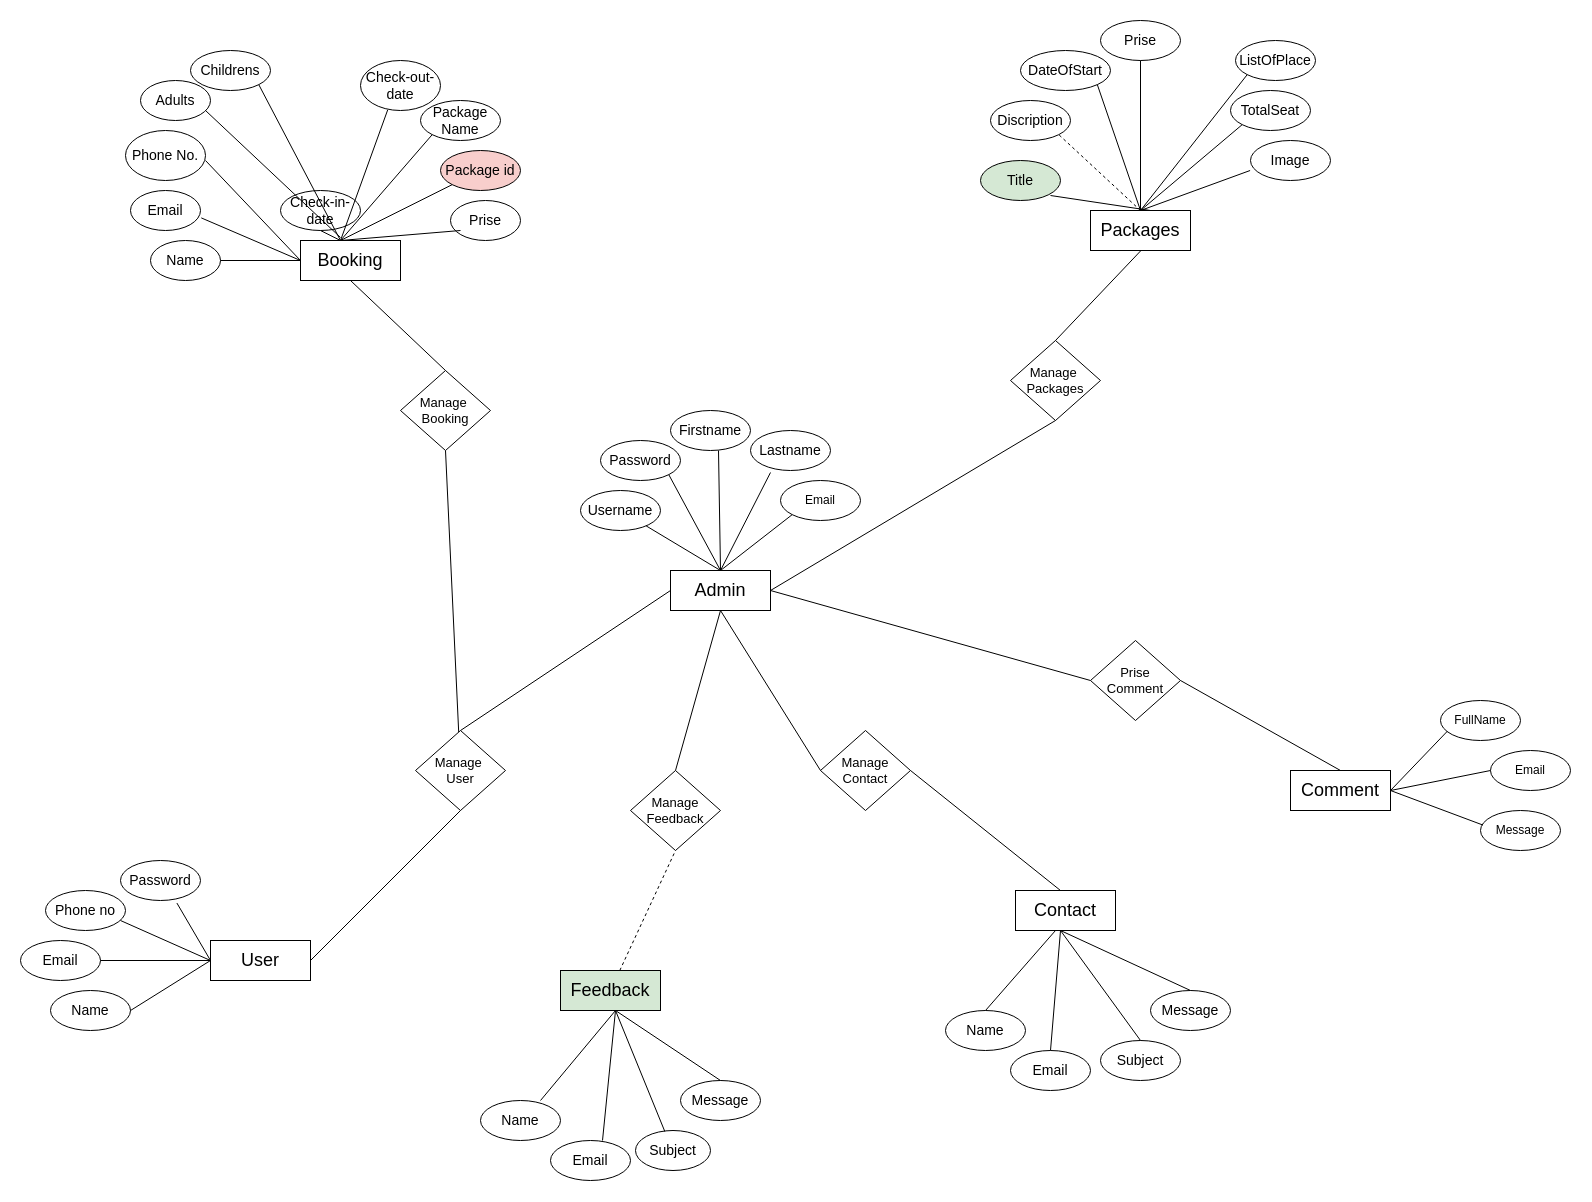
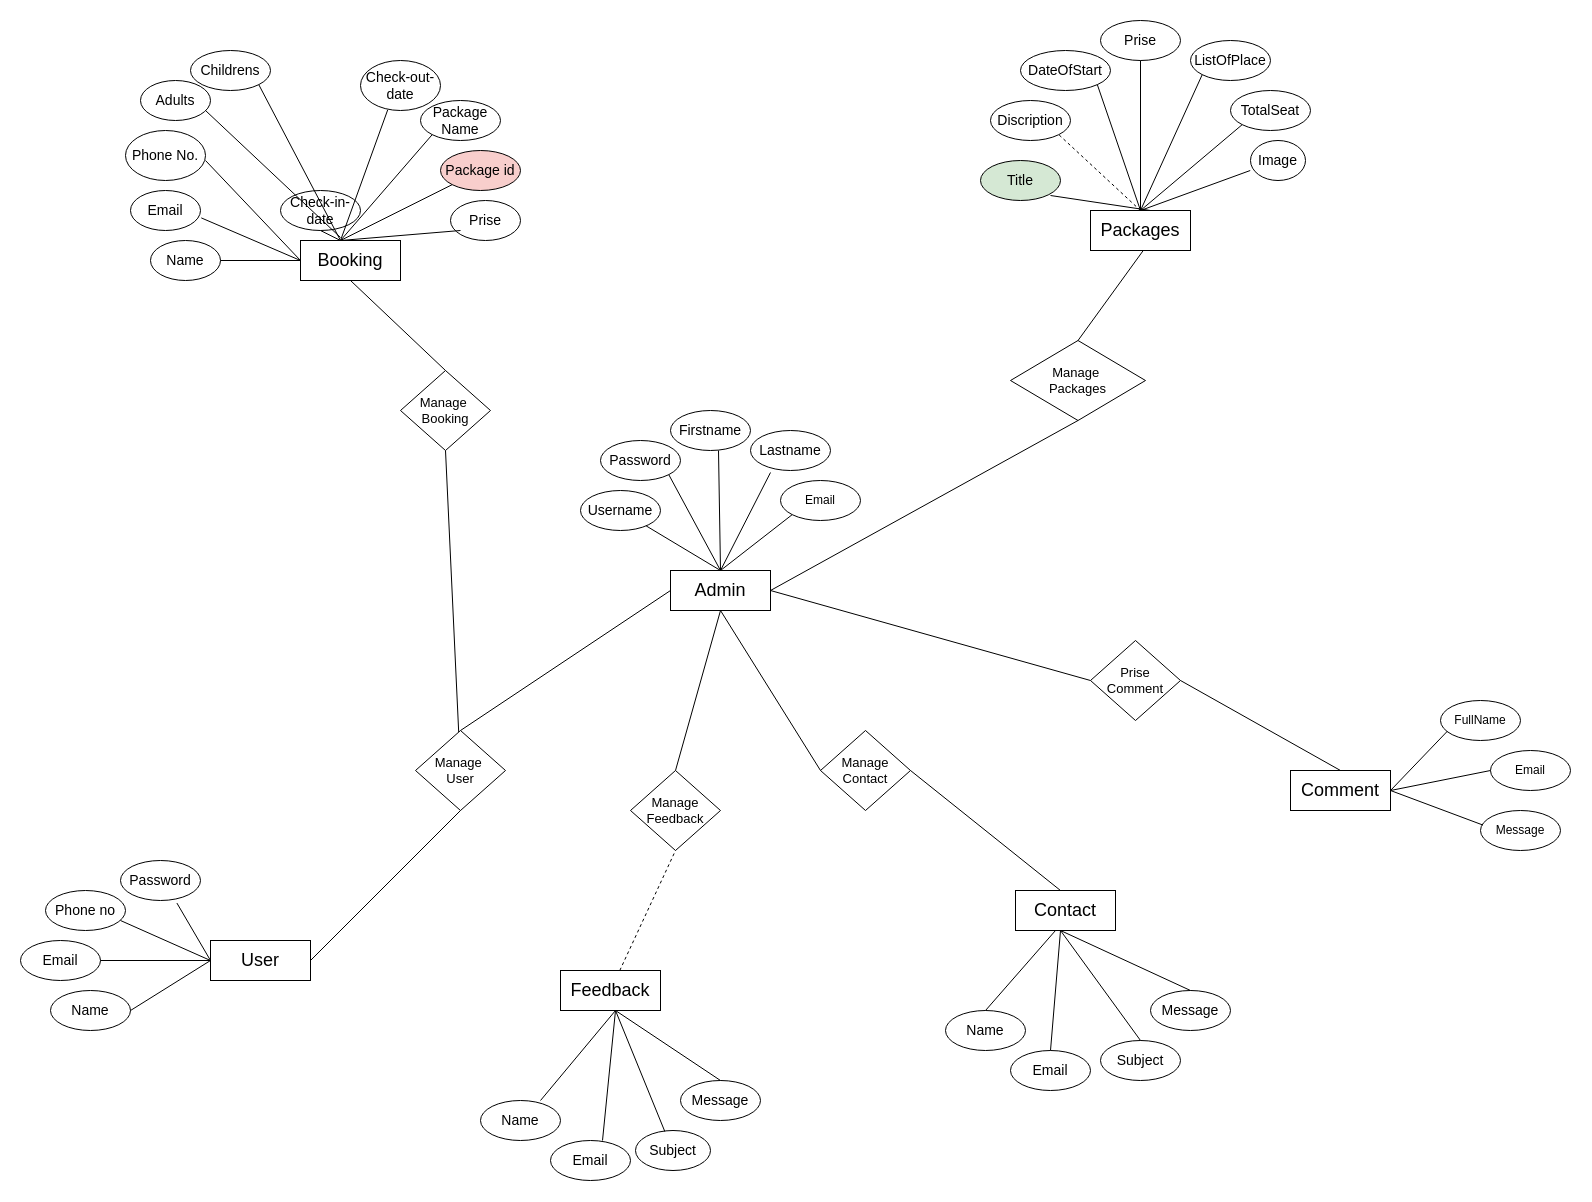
node "ListOfPlace": moved (1276, 61) -> (1231, 61)
node "Image": size 80x40 -> 55x40
node "Manage Packages": size 90x80 -> 135x80
node "Feedback": fillcolor #d5e8d4 -> #ffffff
